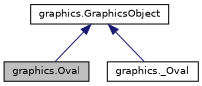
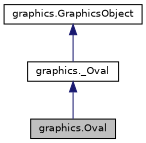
edge "graphics.Oval" -> "graphics.GraphicsObject": now "graphics.Oval" -> "graphics._Oval"
